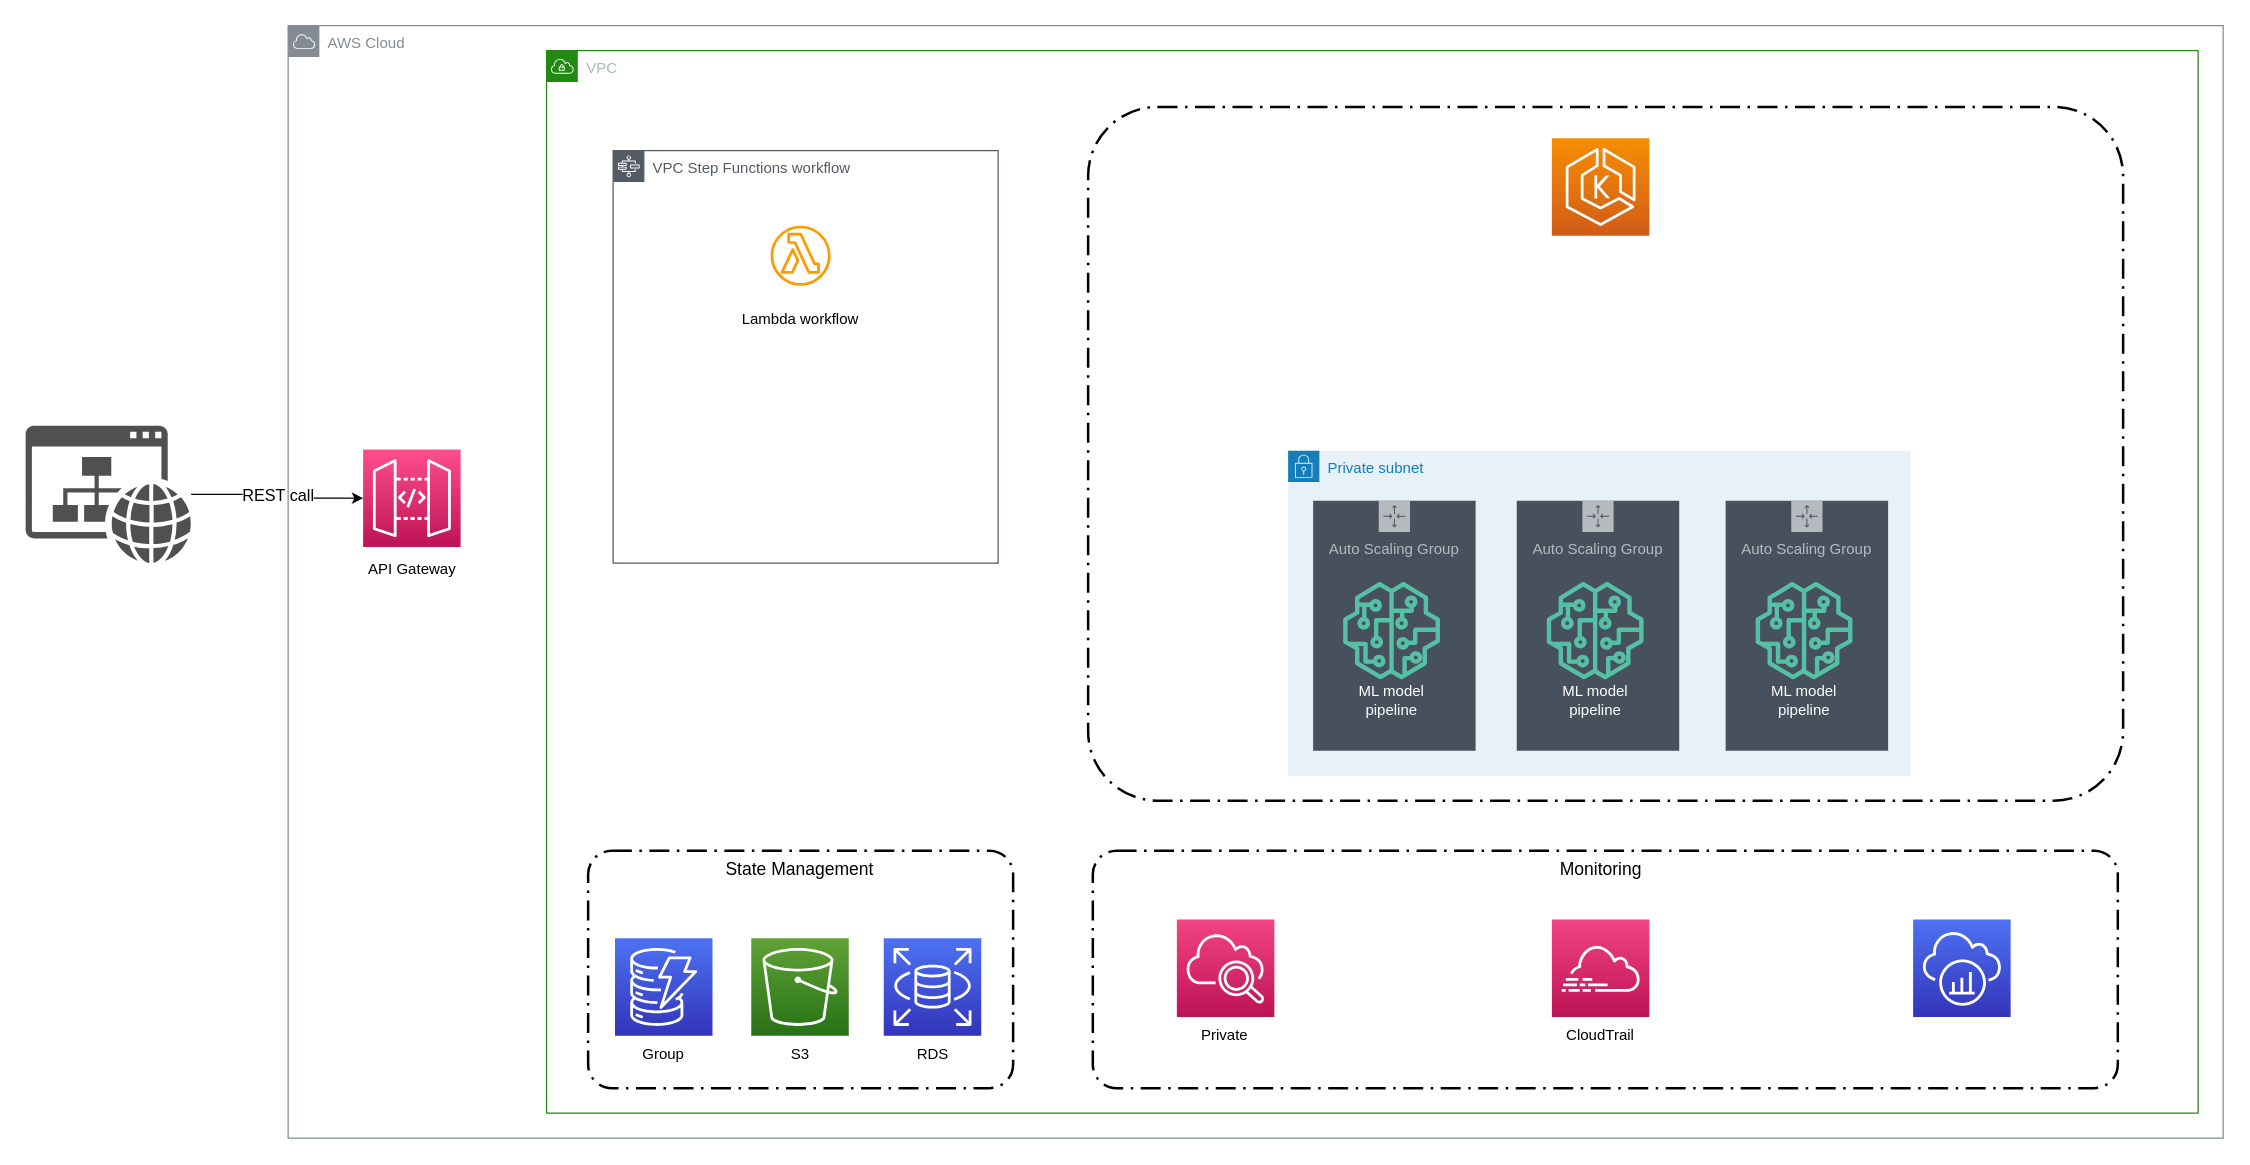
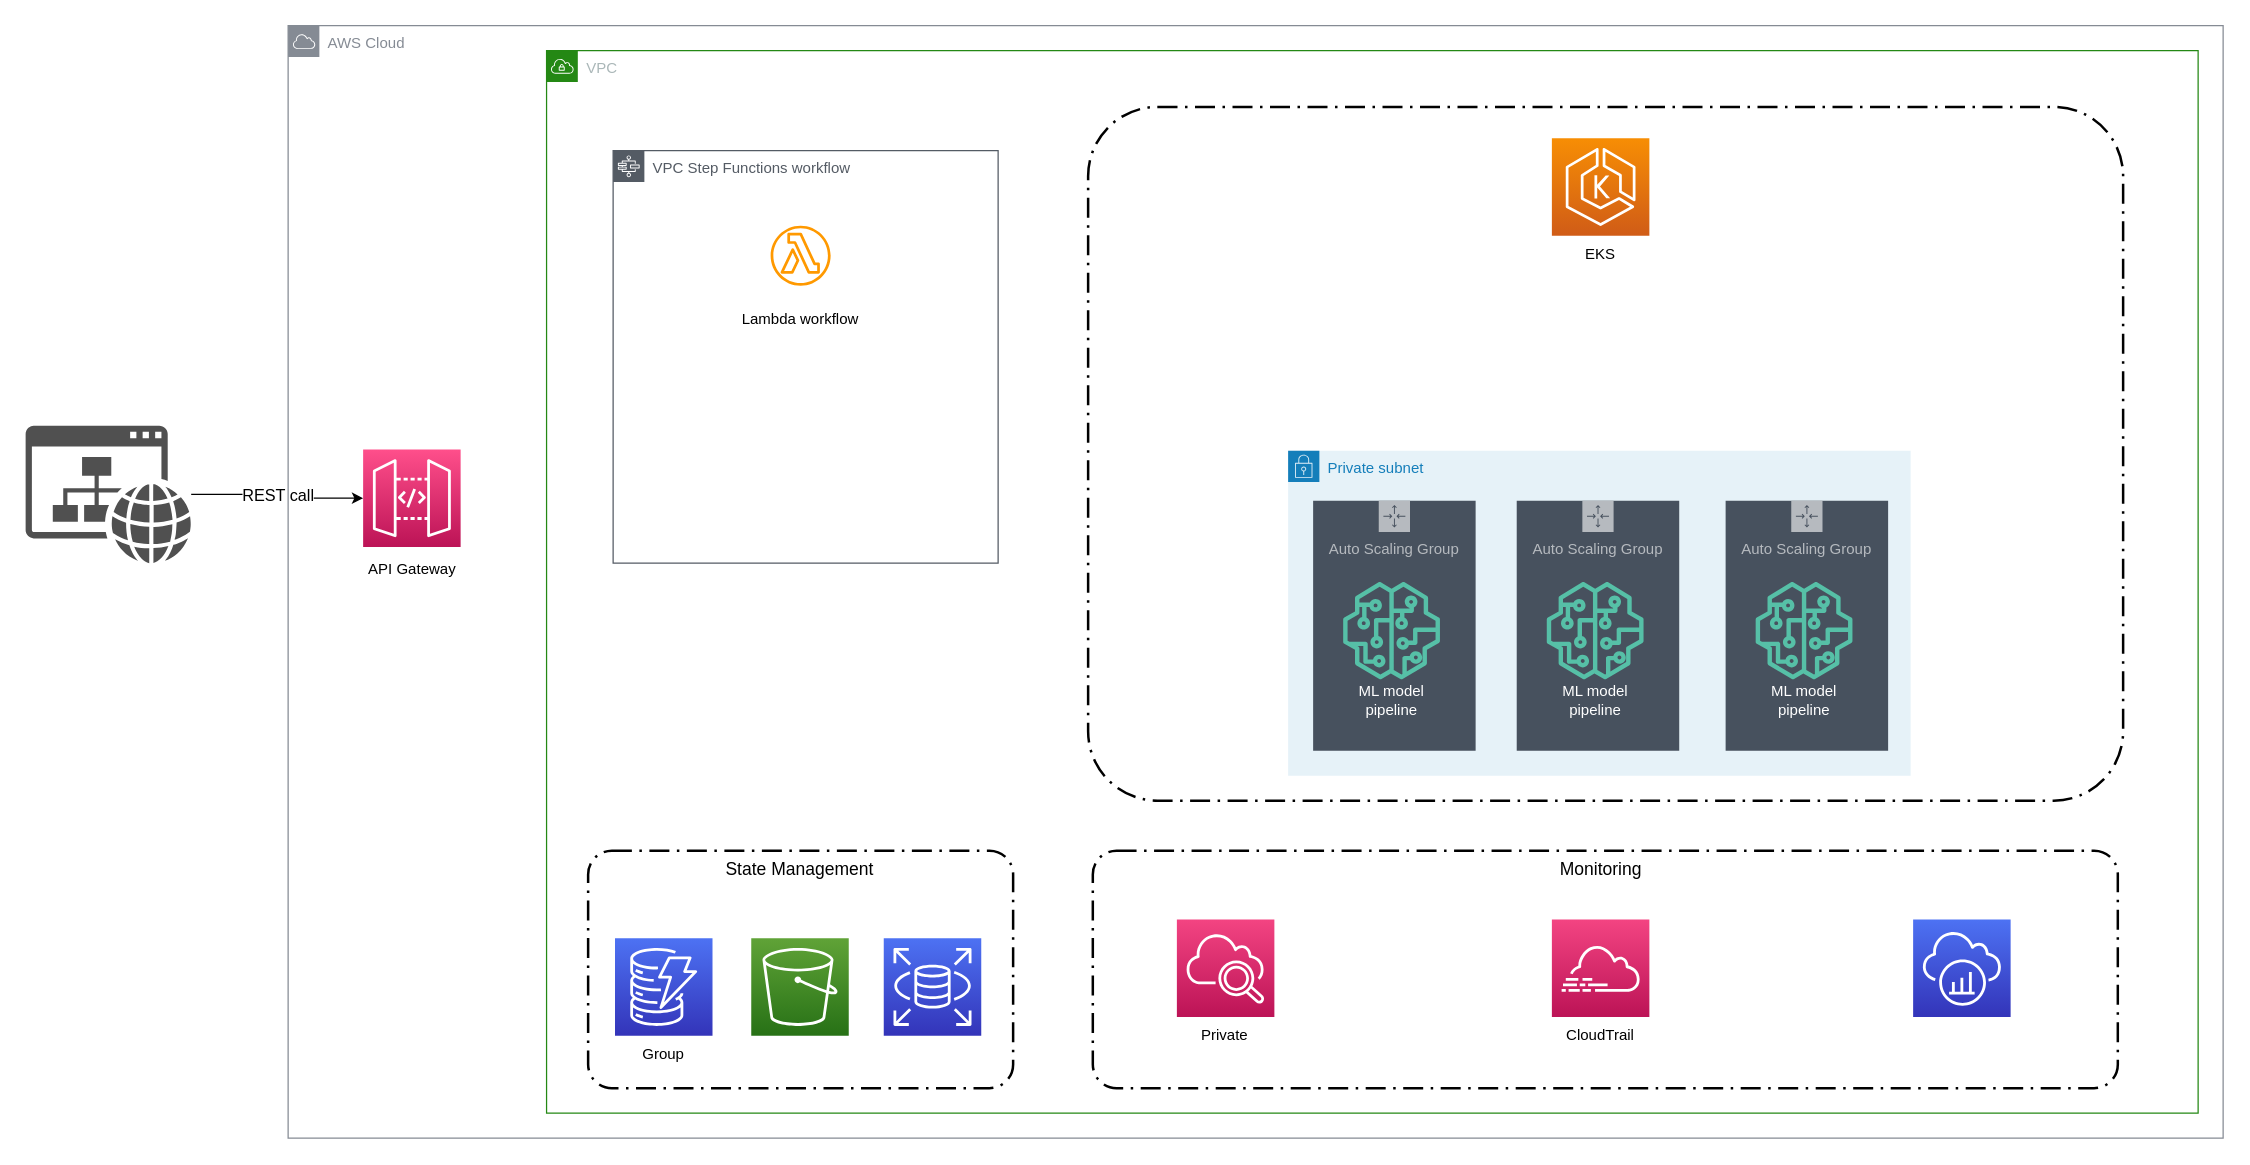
node "EKS": added
node "S3": removed
node "RDS": removed
